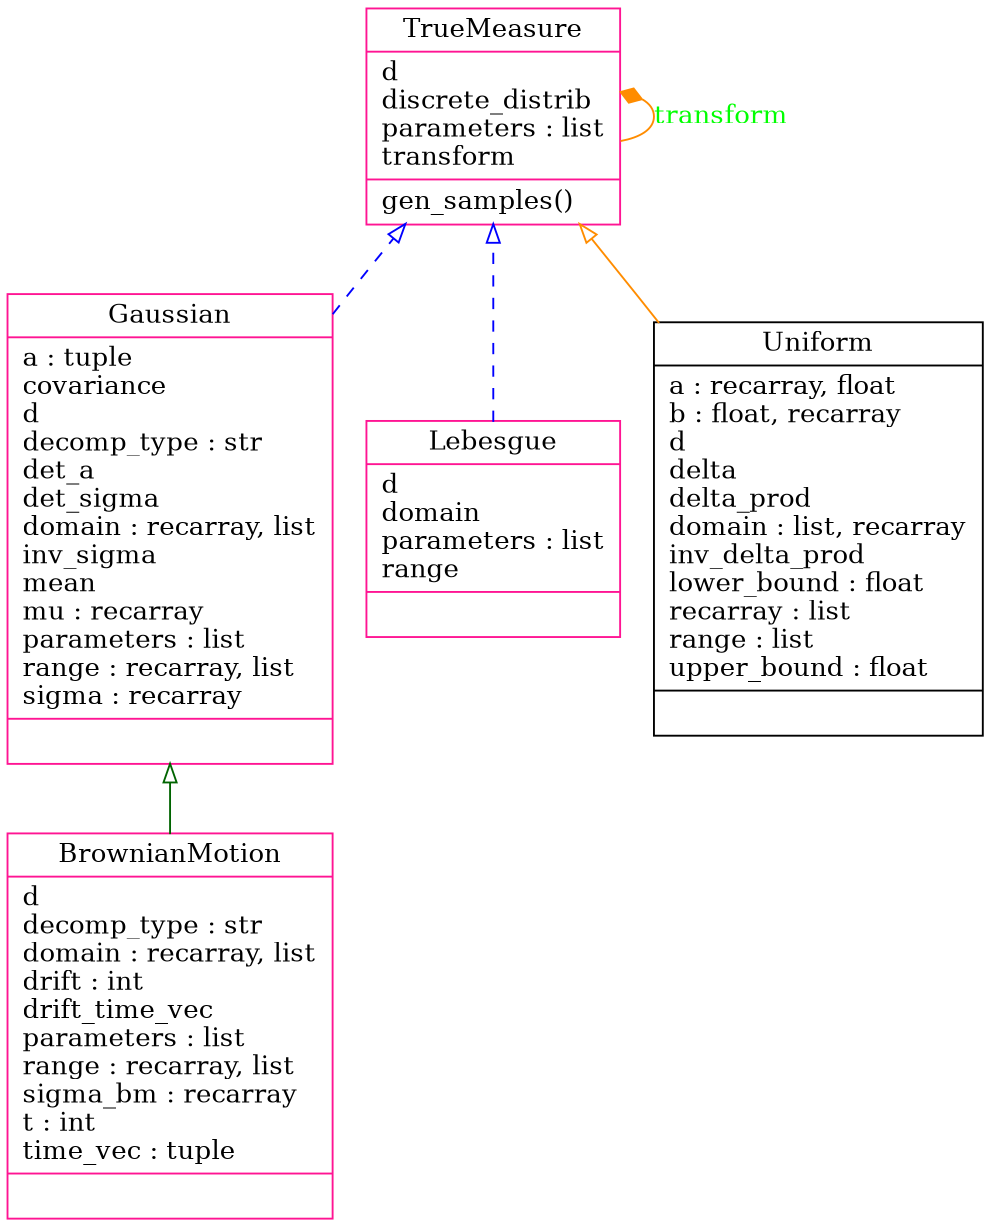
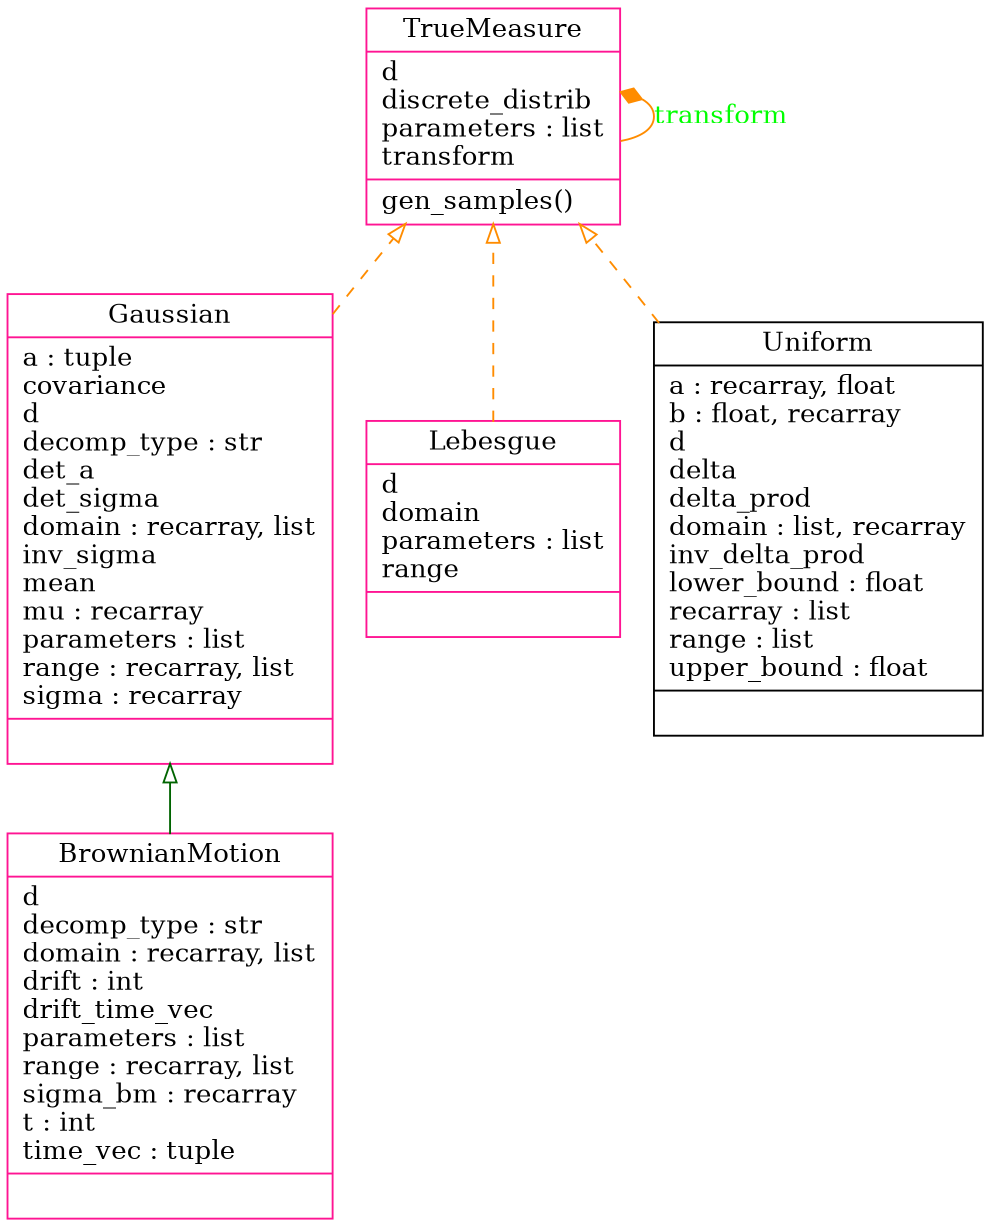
edge "Gaussian" -> "TrueMeasure": color blue -> darkorange
edge "Uniform" -> "TrueMeasure": style solid -> dashed
edge "Lebesgue" -> "TrueMeasure": color blue -> darkorange
